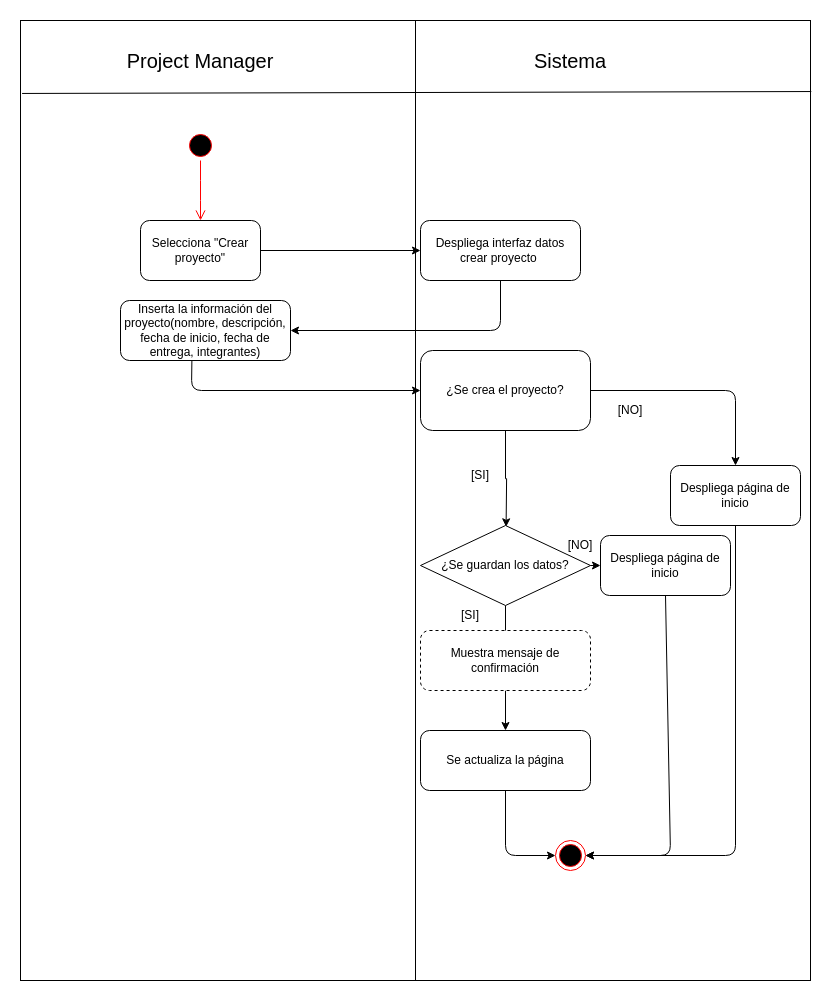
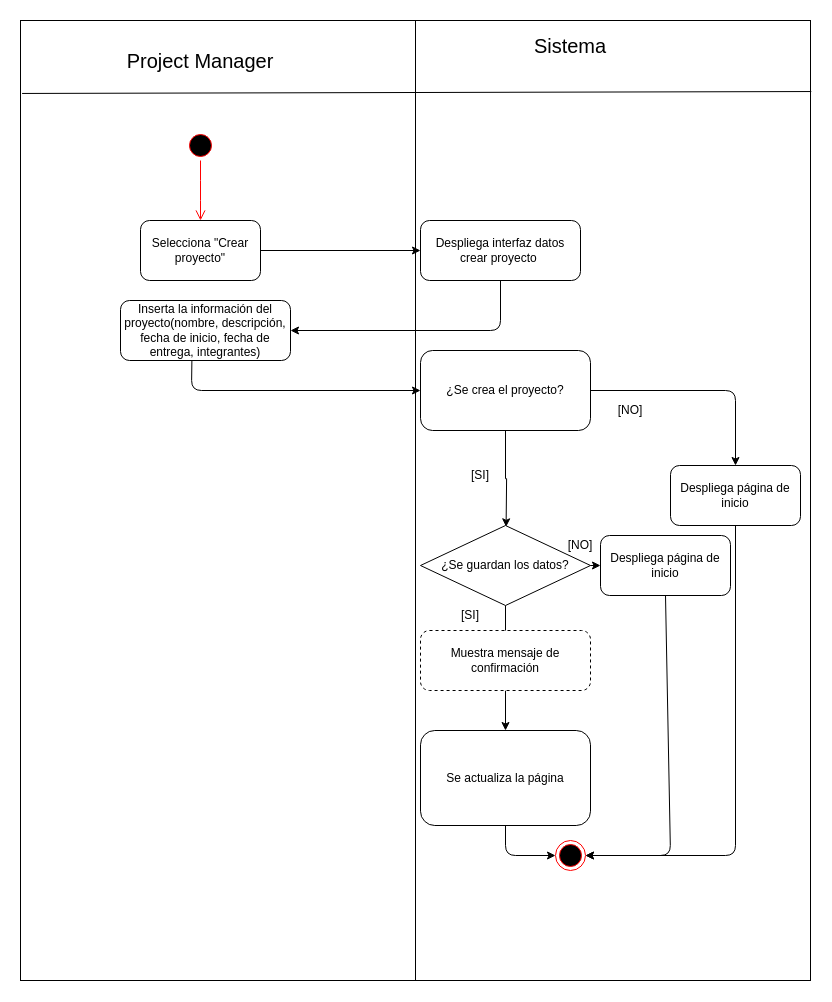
node "Sistema": moved (571, 61) -> (571, 46)
node "Se actualiza la página": size 170x60 -> 170x95
